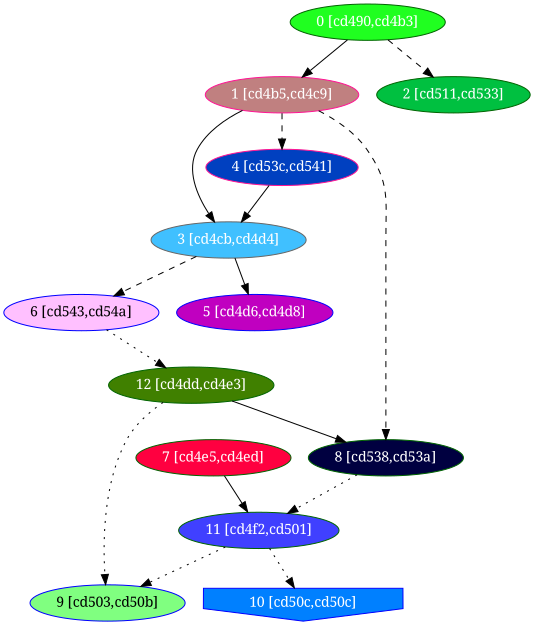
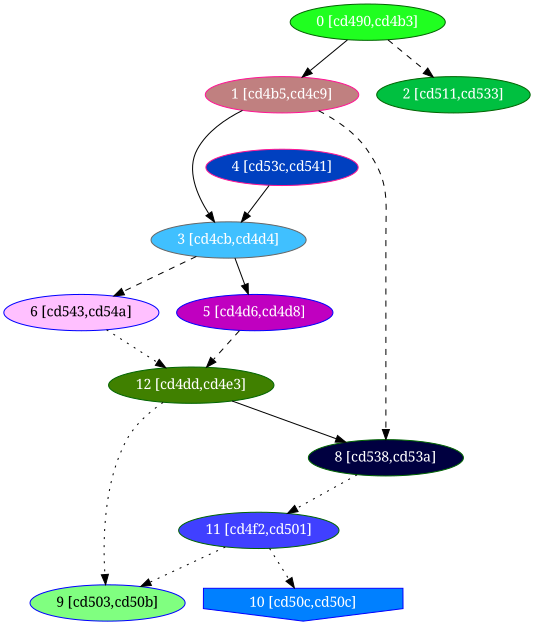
edge "1 [cd4b5,cd4c9]" -> "4 [cd53c,cd541]": removed
edge "5 [cd4d6,cd4d8]" -> "12 [cd4dd,cd4e3]": added
node "7 [cd4e5,cd4ed]": removed
